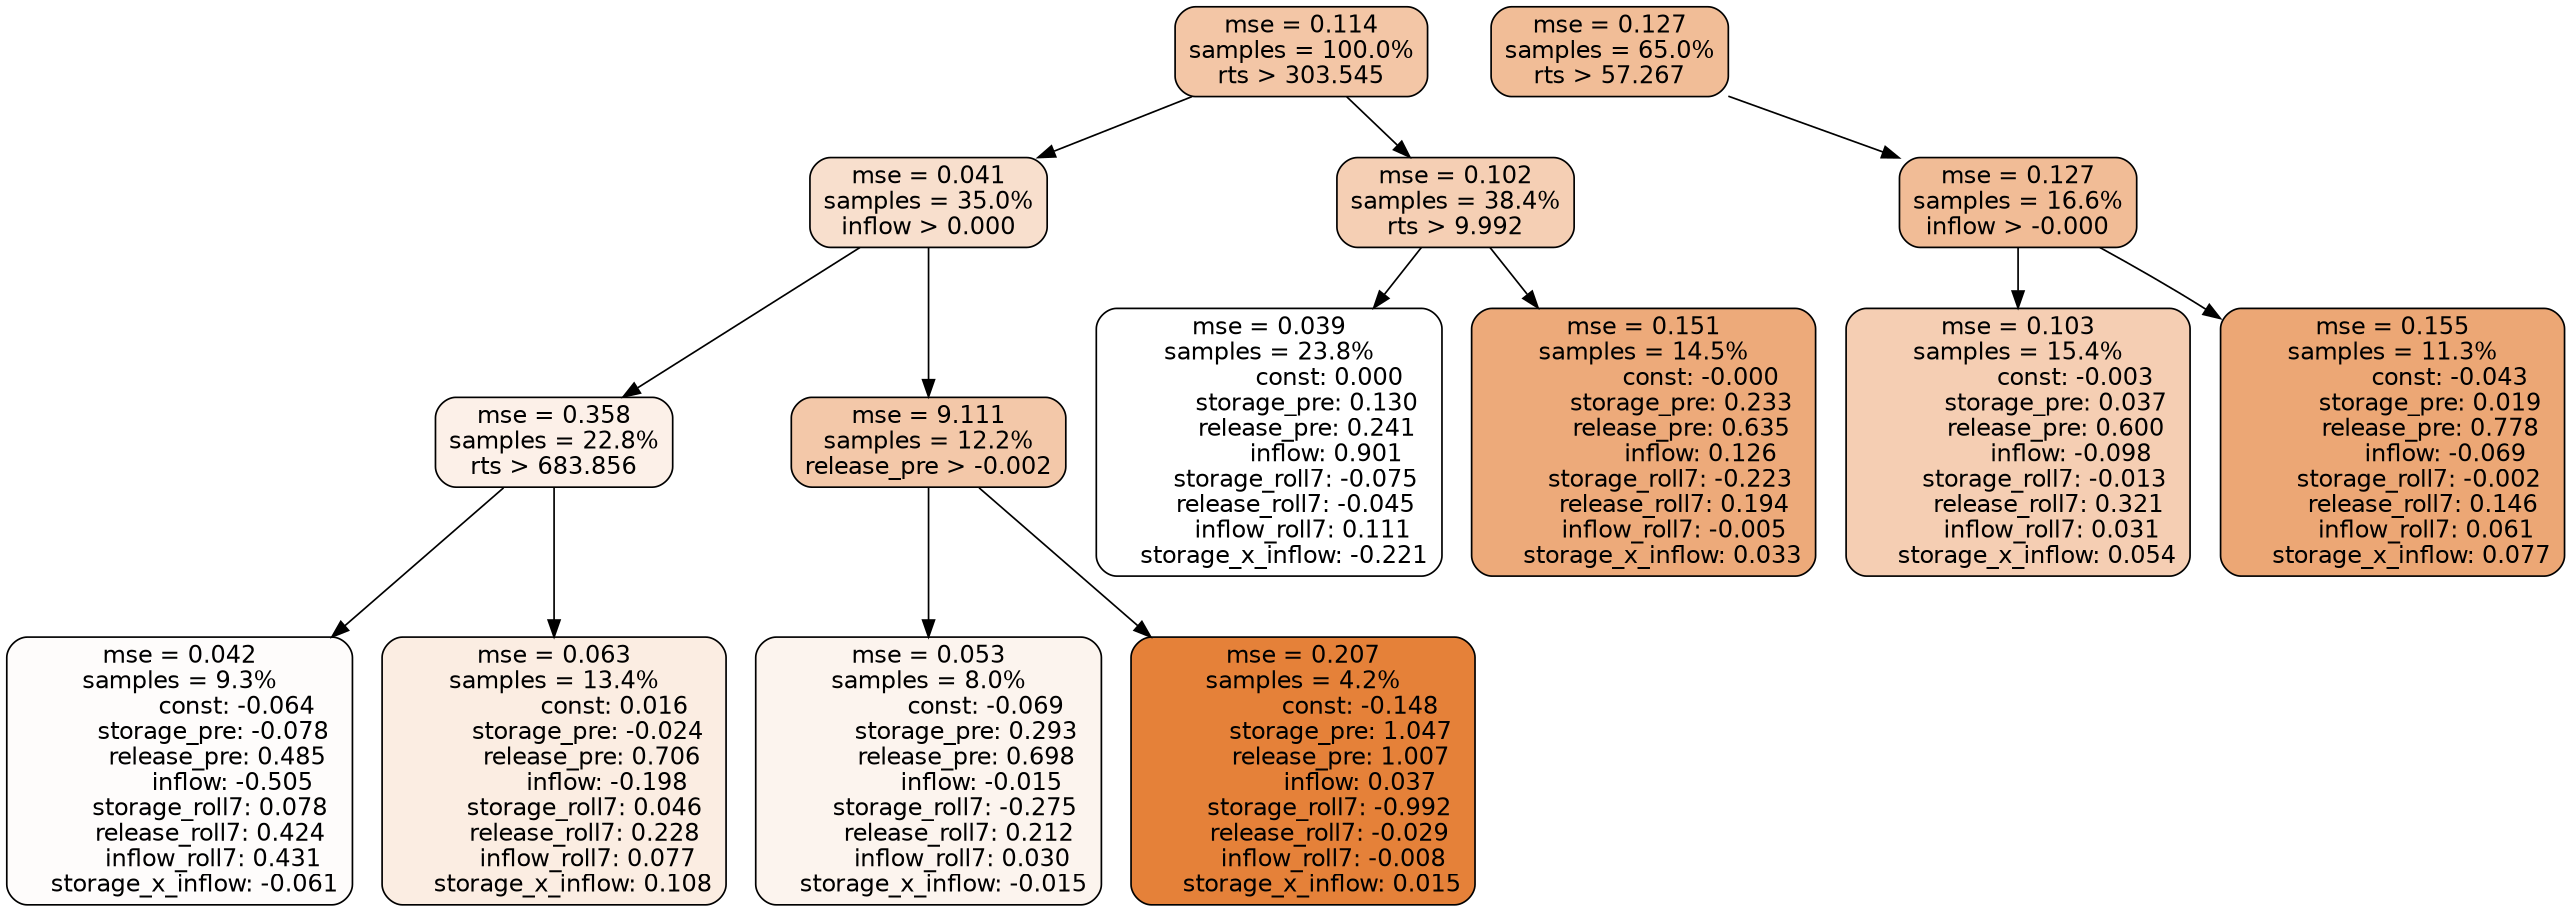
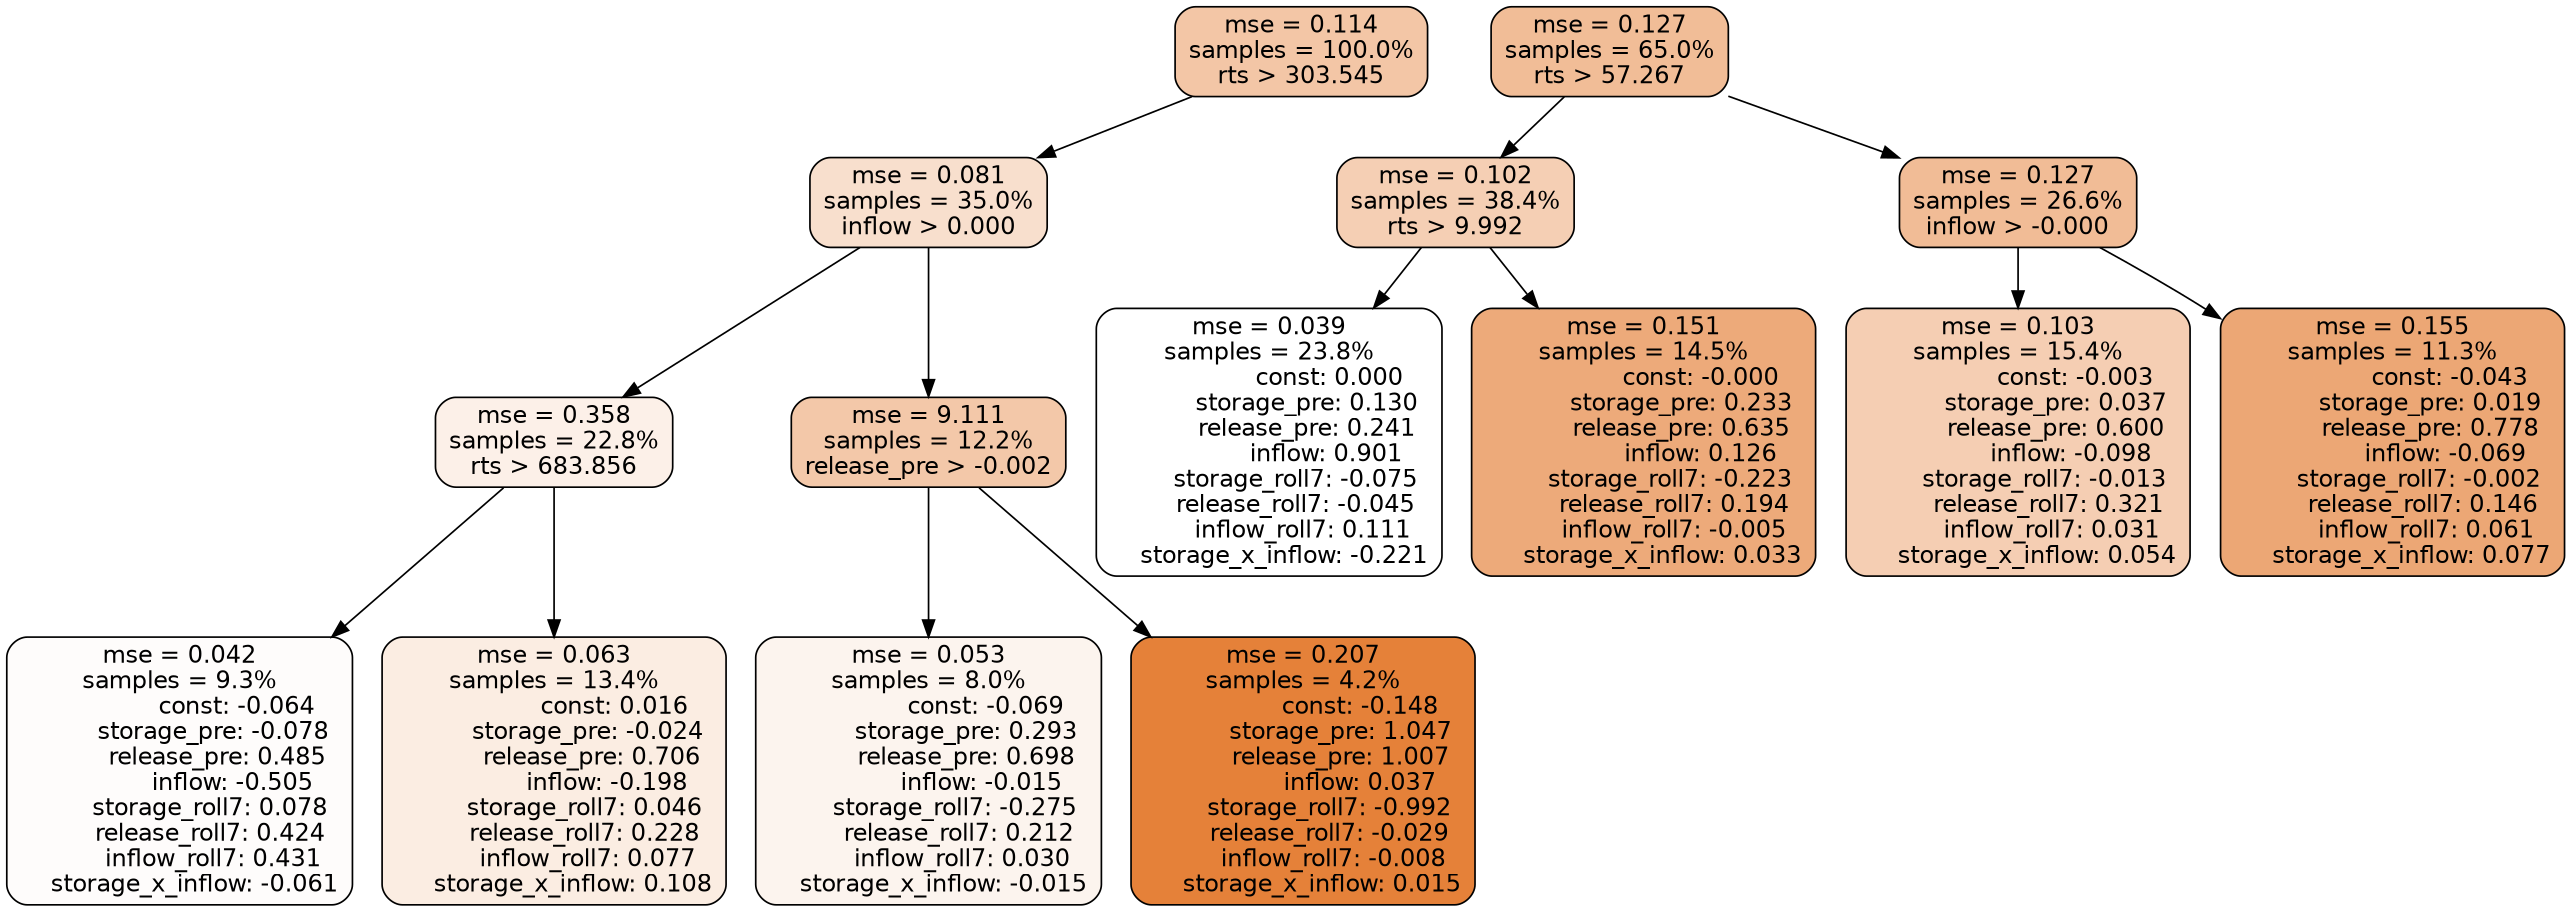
edge "mse = 0.114 samples = 100.0% rts > 303.545" -> "mse = 0.102 samples = 38.4% rts > 9.992": now "mse = 0.127 samples = 65.0% rts > 57.267" -> "mse = 0.102 samples = 38.4% rts > 9.992"
node "mse = 0.041 samples = 35.0% inflow > 0.000": label "mse = 0.041 samples = 35.0% inflow > 0.000" -> "mse = 0.081 samples = 35.0% inflow > 0.000"
node "mse = 0.127 samples = 16.6% inflow > -0.000": label "mse = 0.127 samples = 16.6% inflow > -0.000" -> "mse = 0.127 samples = 26.6% inflow > -0.000"
